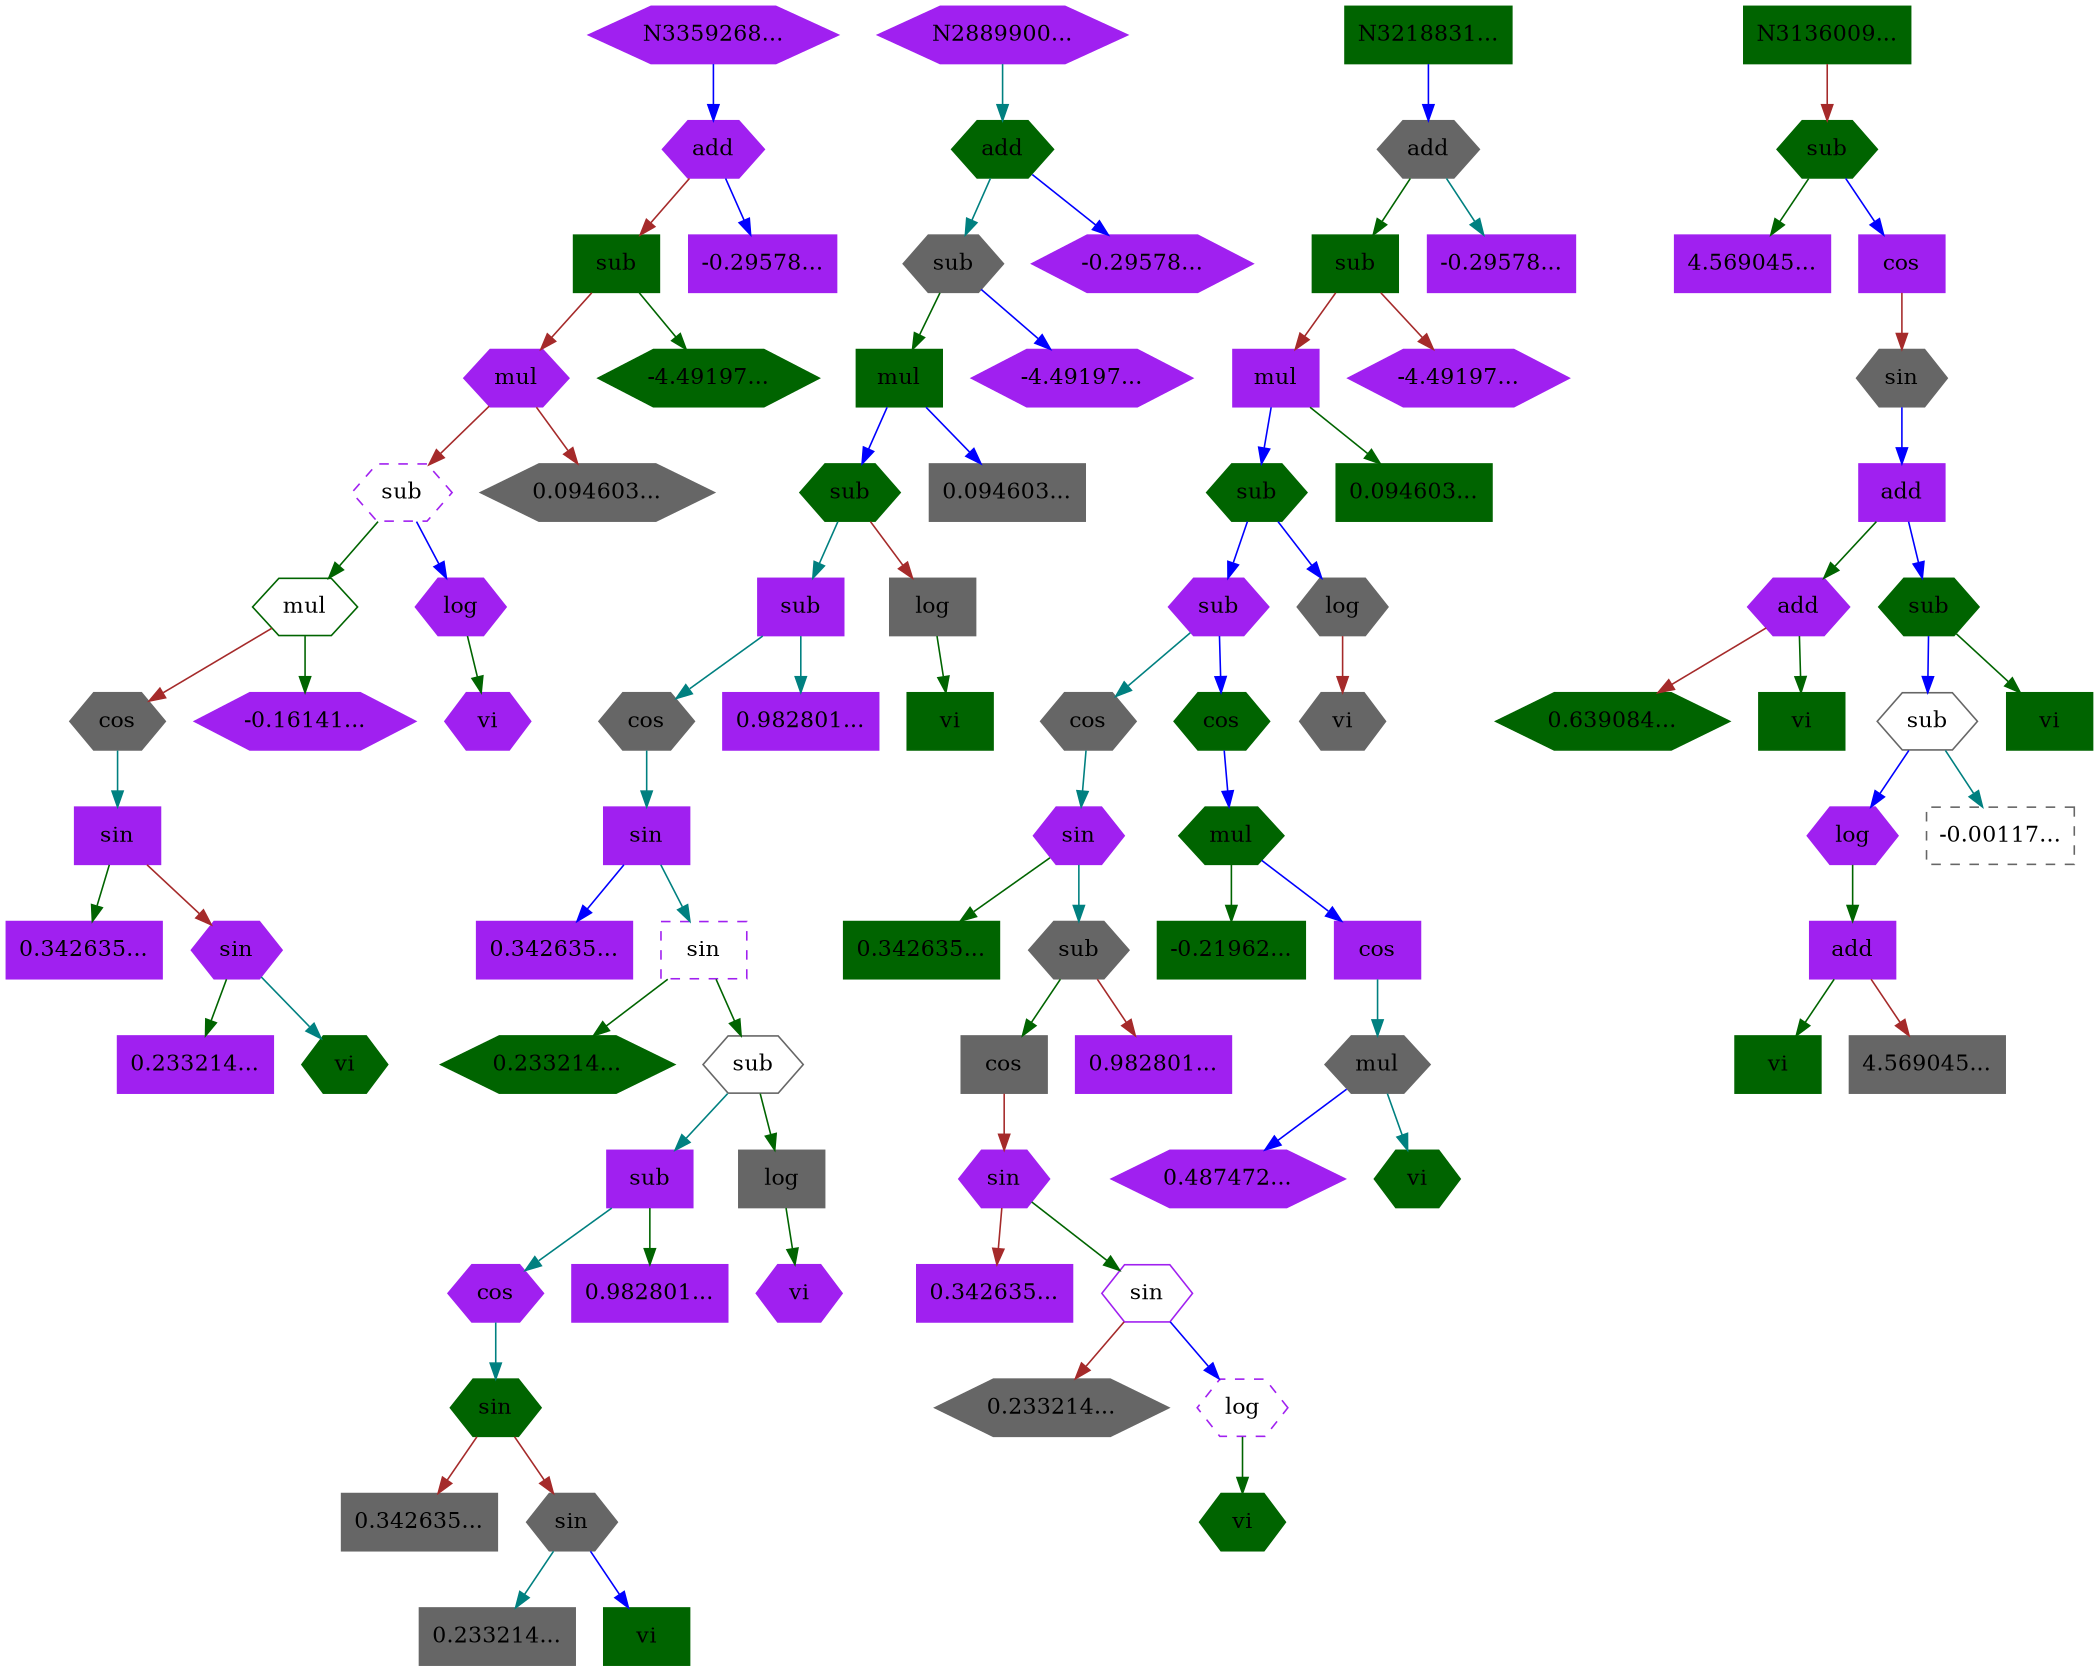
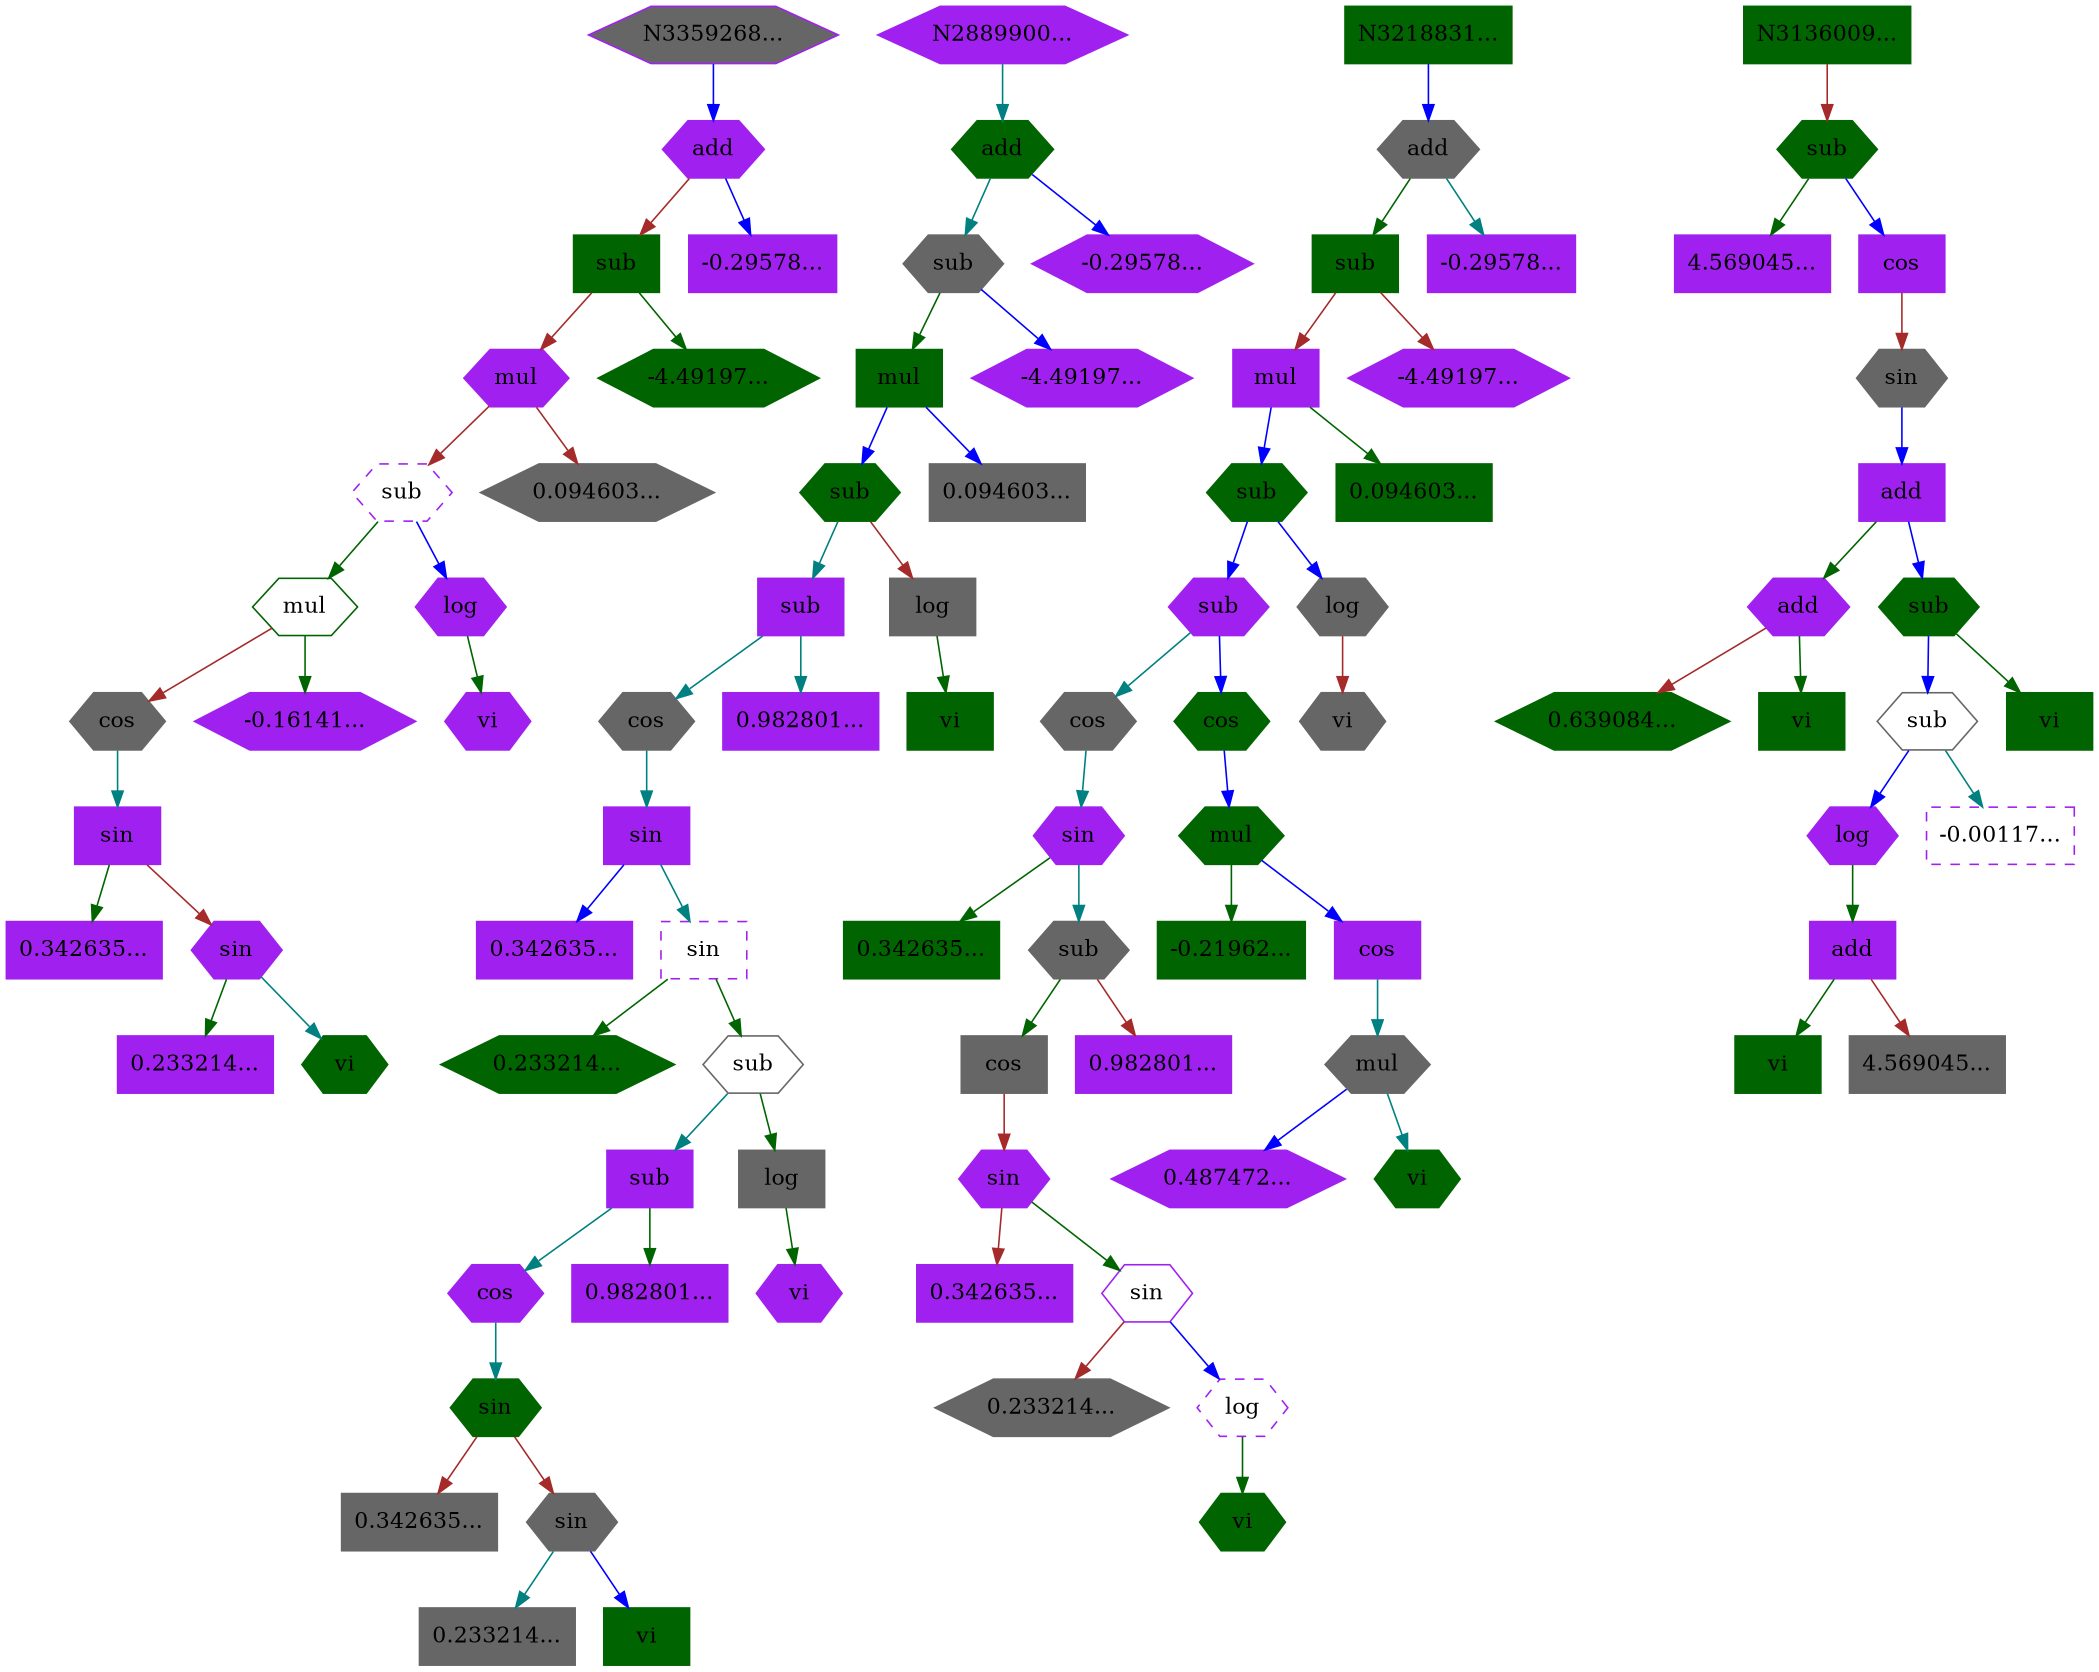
node "N3359268...": fillcolor purple -> gray40
node "-0.00117...": color gray40 -> purple
